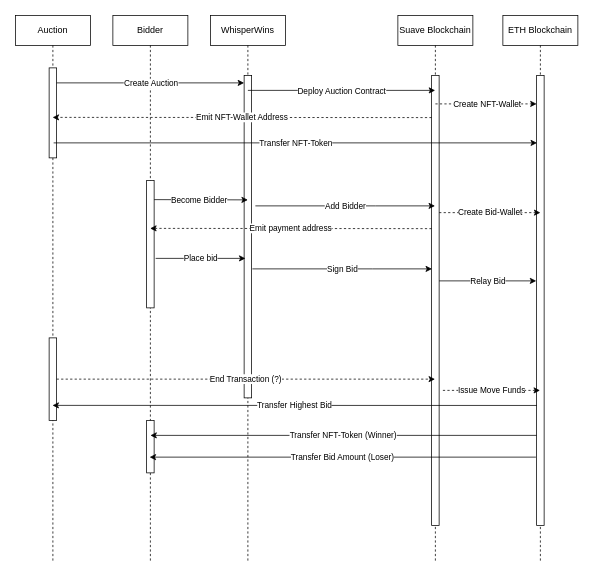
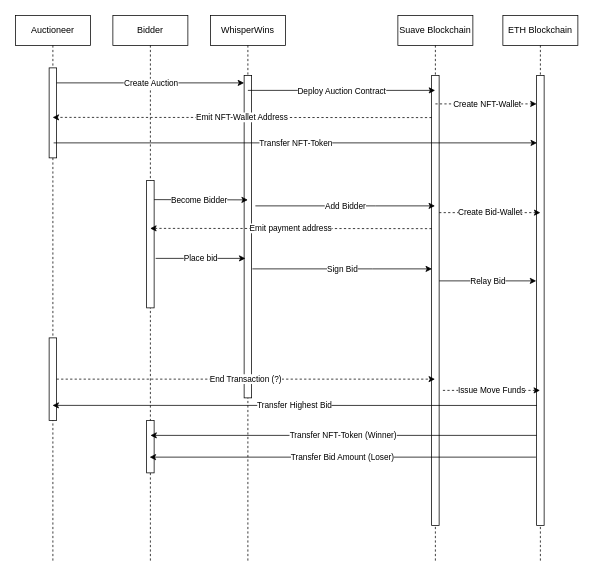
node "Auction": label "Auction" -> "Auctioneer"
